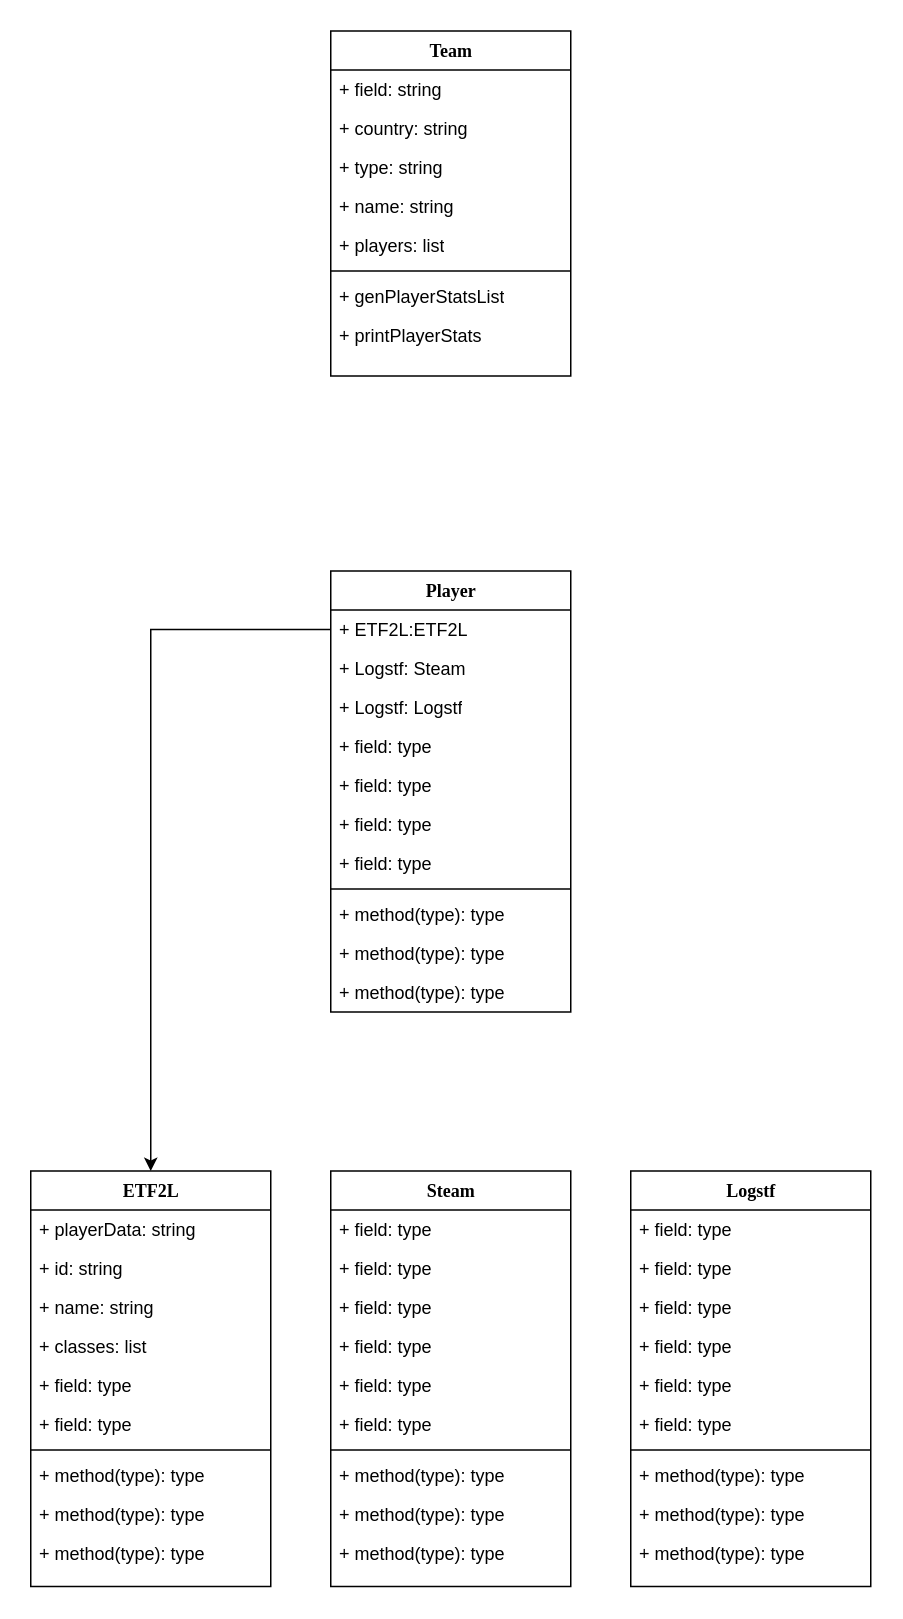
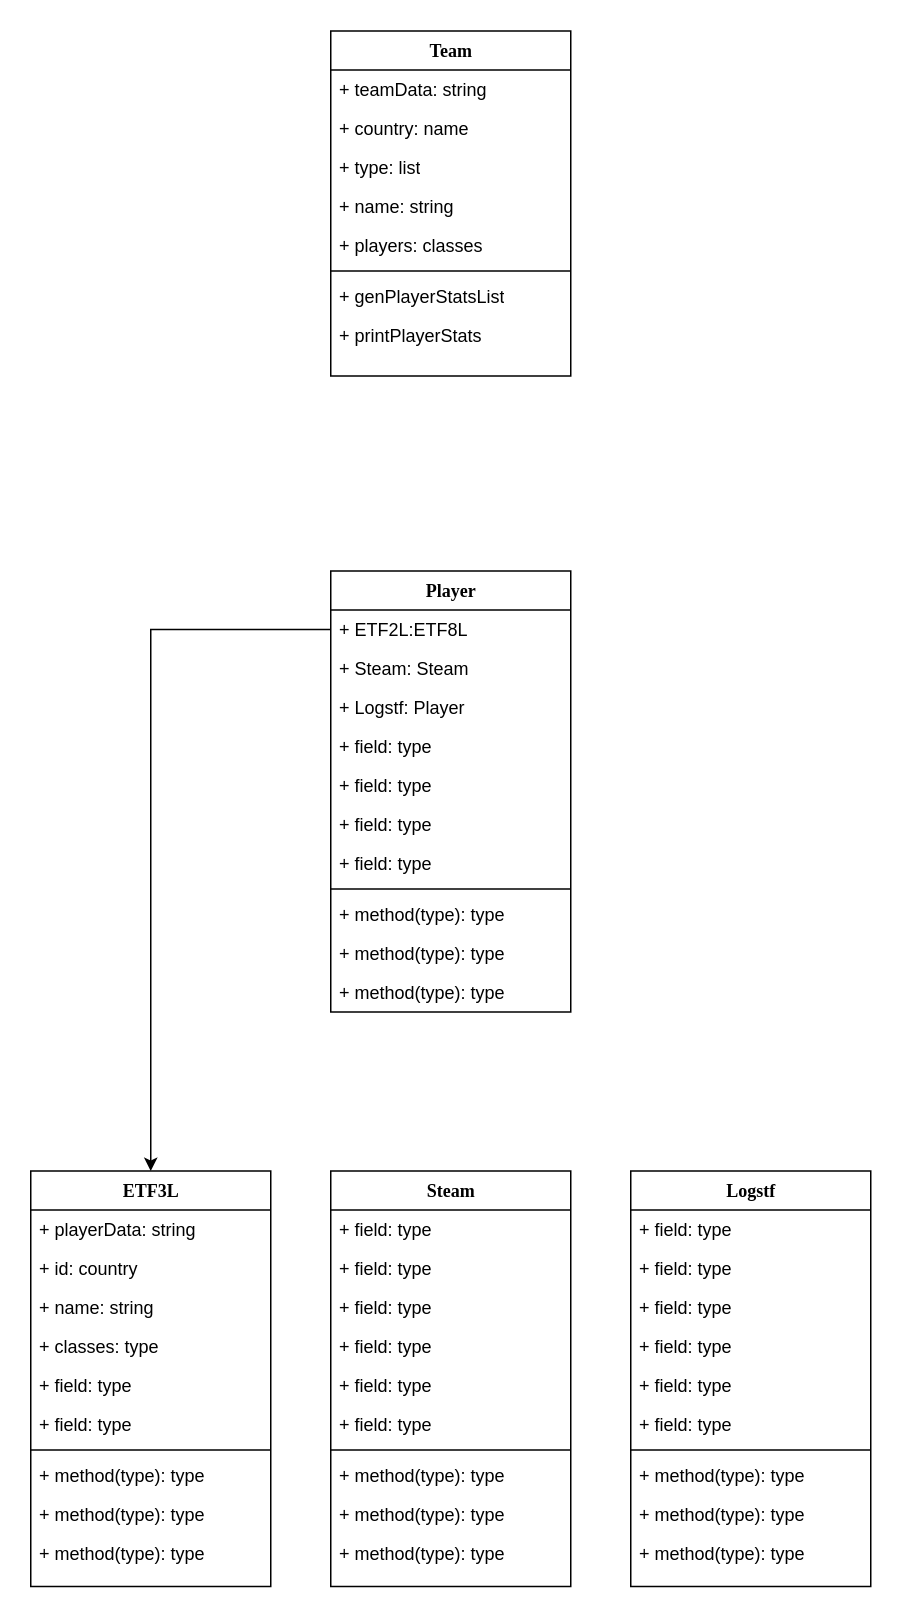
node "+ field: string": label "+ field: string" -> "+ teamData: string"
node "+ country: string": label "+ country: string" -> "+ country: name"
node "+ type: string": label "+ type: string" -> "+ type: list"
node "+ players: list": label "+ players: list" -> "+ players: classes"
node "+ ETF2L:ETF2L": label "+ ETF2L:ETF2L" -> "+ ETF2L:ETF8L"
node "+ Logstf: Steam": label "+ Logstf: Steam" -> "+ Steam: Steam"
node "+ Logstf: Logstf": label "+ Logstf: Logstf" -> "+ Logstf: Player"
node "ETF2L": label "ETF2L" -> "ETF3L"
node "+ id: string": label "+ id: string" -> "+ id: country"
node "+ classes: list": label "+ classes: list" -> "+ classes: type"
